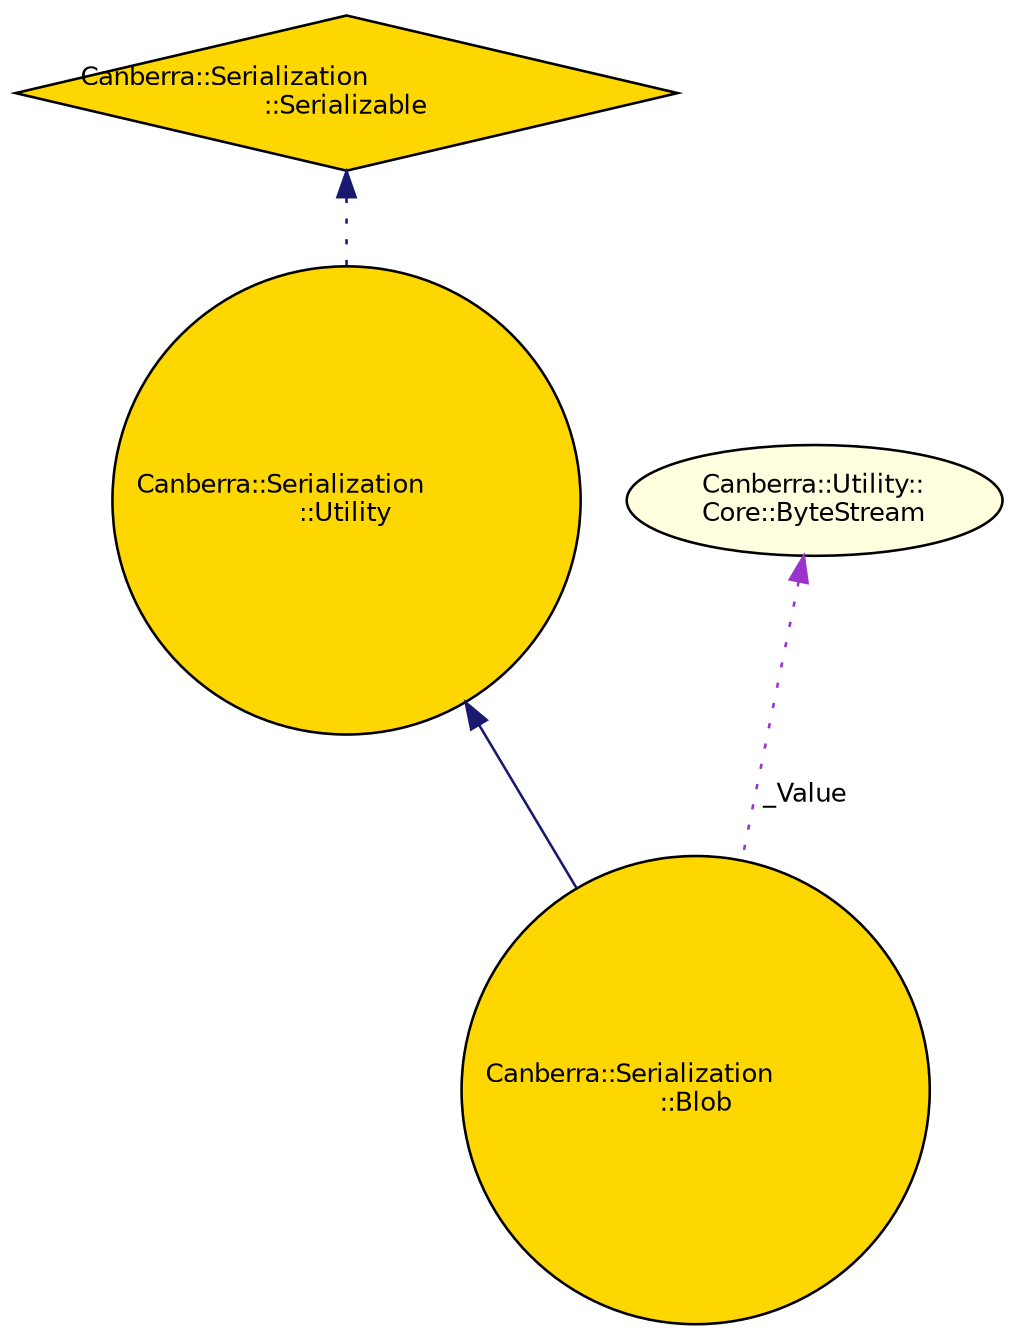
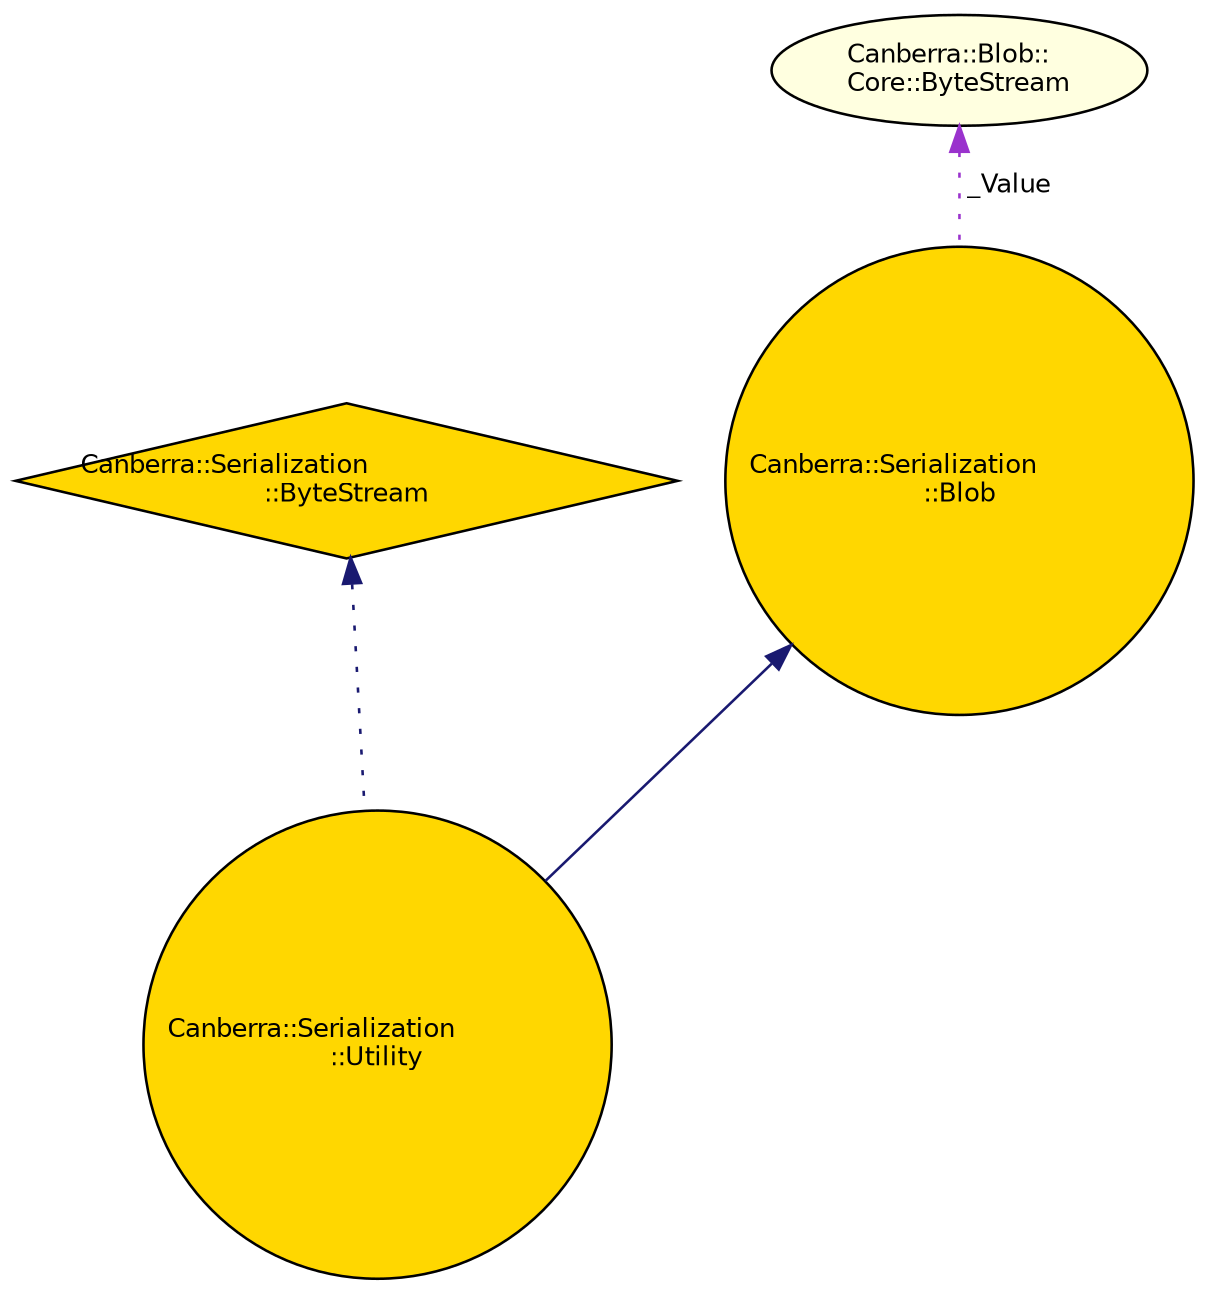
node "Canberra::Serialization ::Serializable": label "Canberra::Serialization ::Serializable" -> "Canberra::Serialization ::ByteStream"
node "Canberra::Utility:: Core::ByteStream": label "Canberra::Utility:: Core::ByteStream" -> "Canberra::Blob:: Core::ByteStream"
edge "Canberra::Serialization ::Blob" -> "Canberra::Serialization ::Utility": reversed
